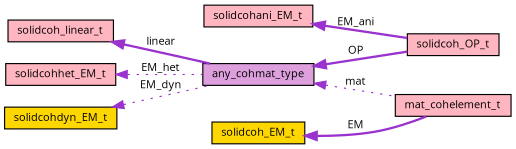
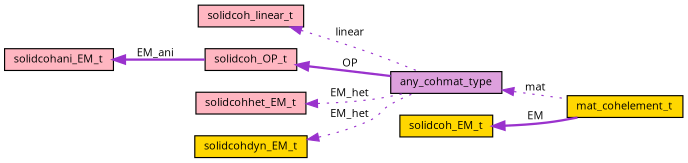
edge "any_cohmat_type" -> "solidcoh_linear_t": style bold -> dotted
edge "solidcoh_OP_t" -> "any_cohmat_type": reversed
edge "any_cohmat_type" -> "solidcohdyn_EM_t": label " EM_dyn" -> " EM_het"
node "mat_cohelement_t": fillcolor lightpink -> gold
